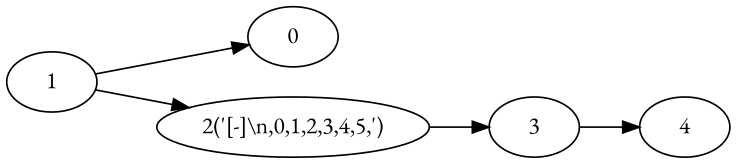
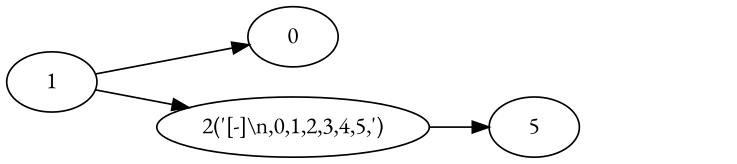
node "3": label "3" -> "5"
node "4": removed
